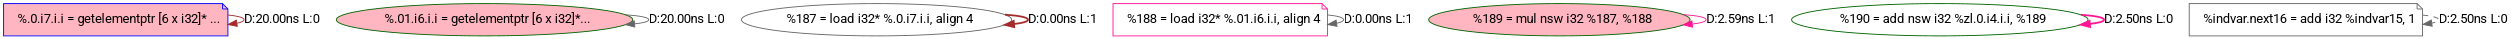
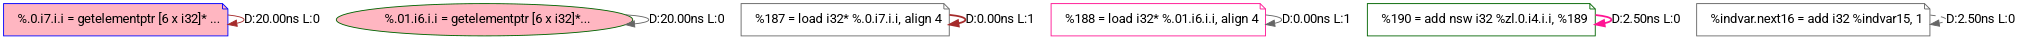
node "%187 = load i32* %.0.i7.i.i, align 4": shape ellipse -> note
node "%189 = mul nsw i32 %187, %188": removed
node "%190 = add nsw i32 %zl.0.i4.i.i, %189": shape ellipse -> note
